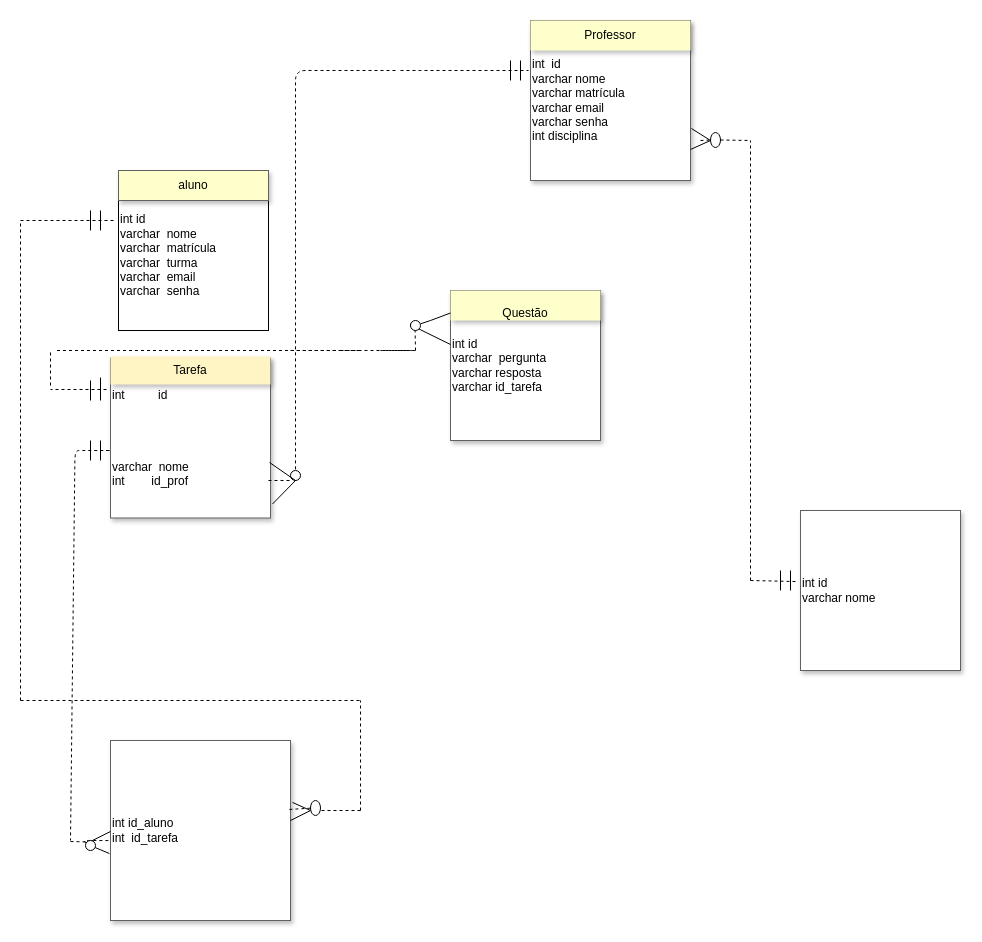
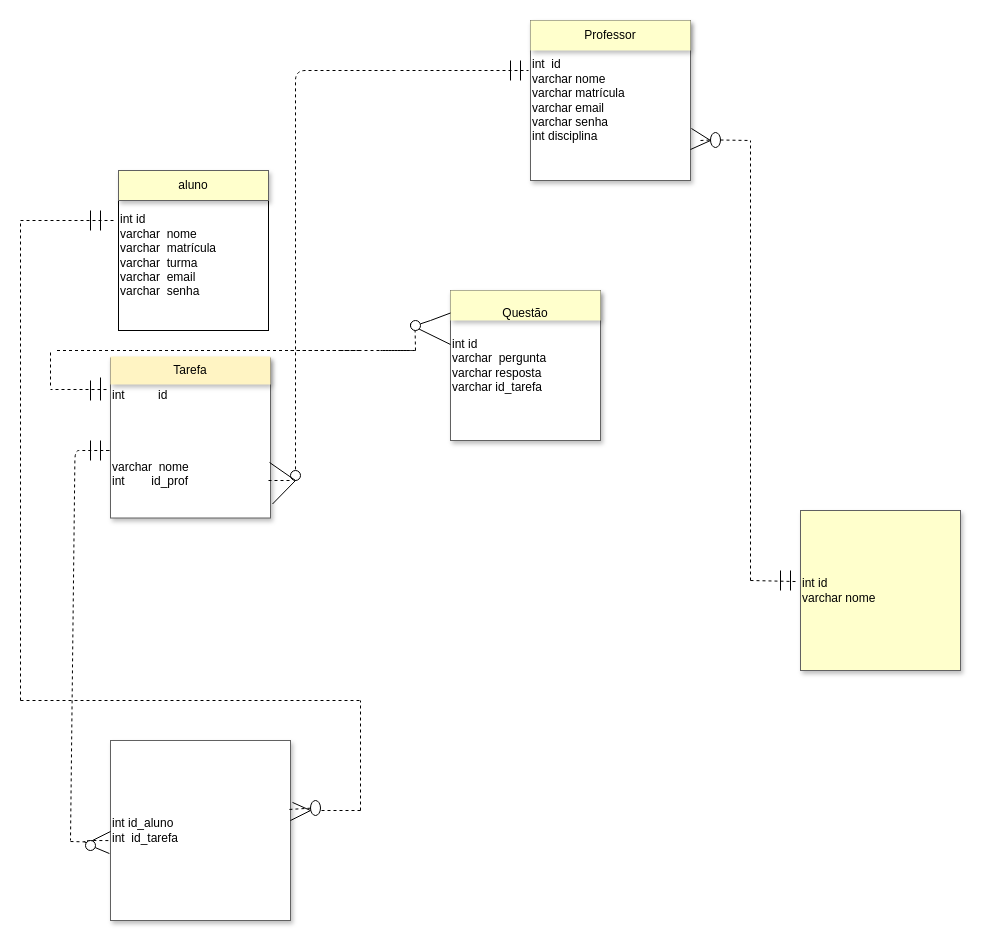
node "int id varchar nome": fillcolor #ffffff -> #ffffcc
